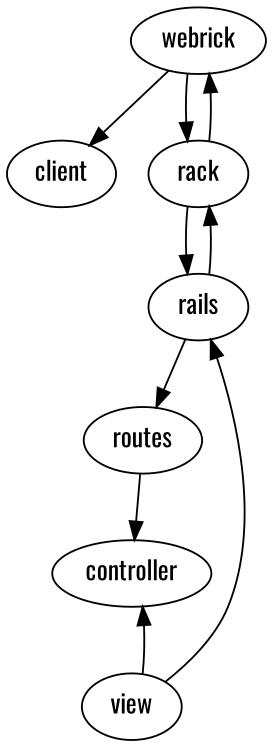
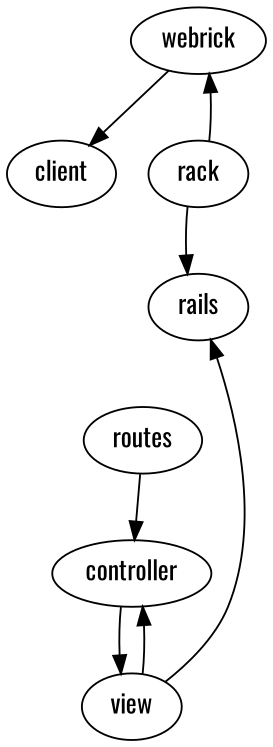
edge "webrick" -> "rack": removed
edge "rails" -> "rack": removed
edge "rails" -> "routes": removed
edge "controller" -> "view": added
